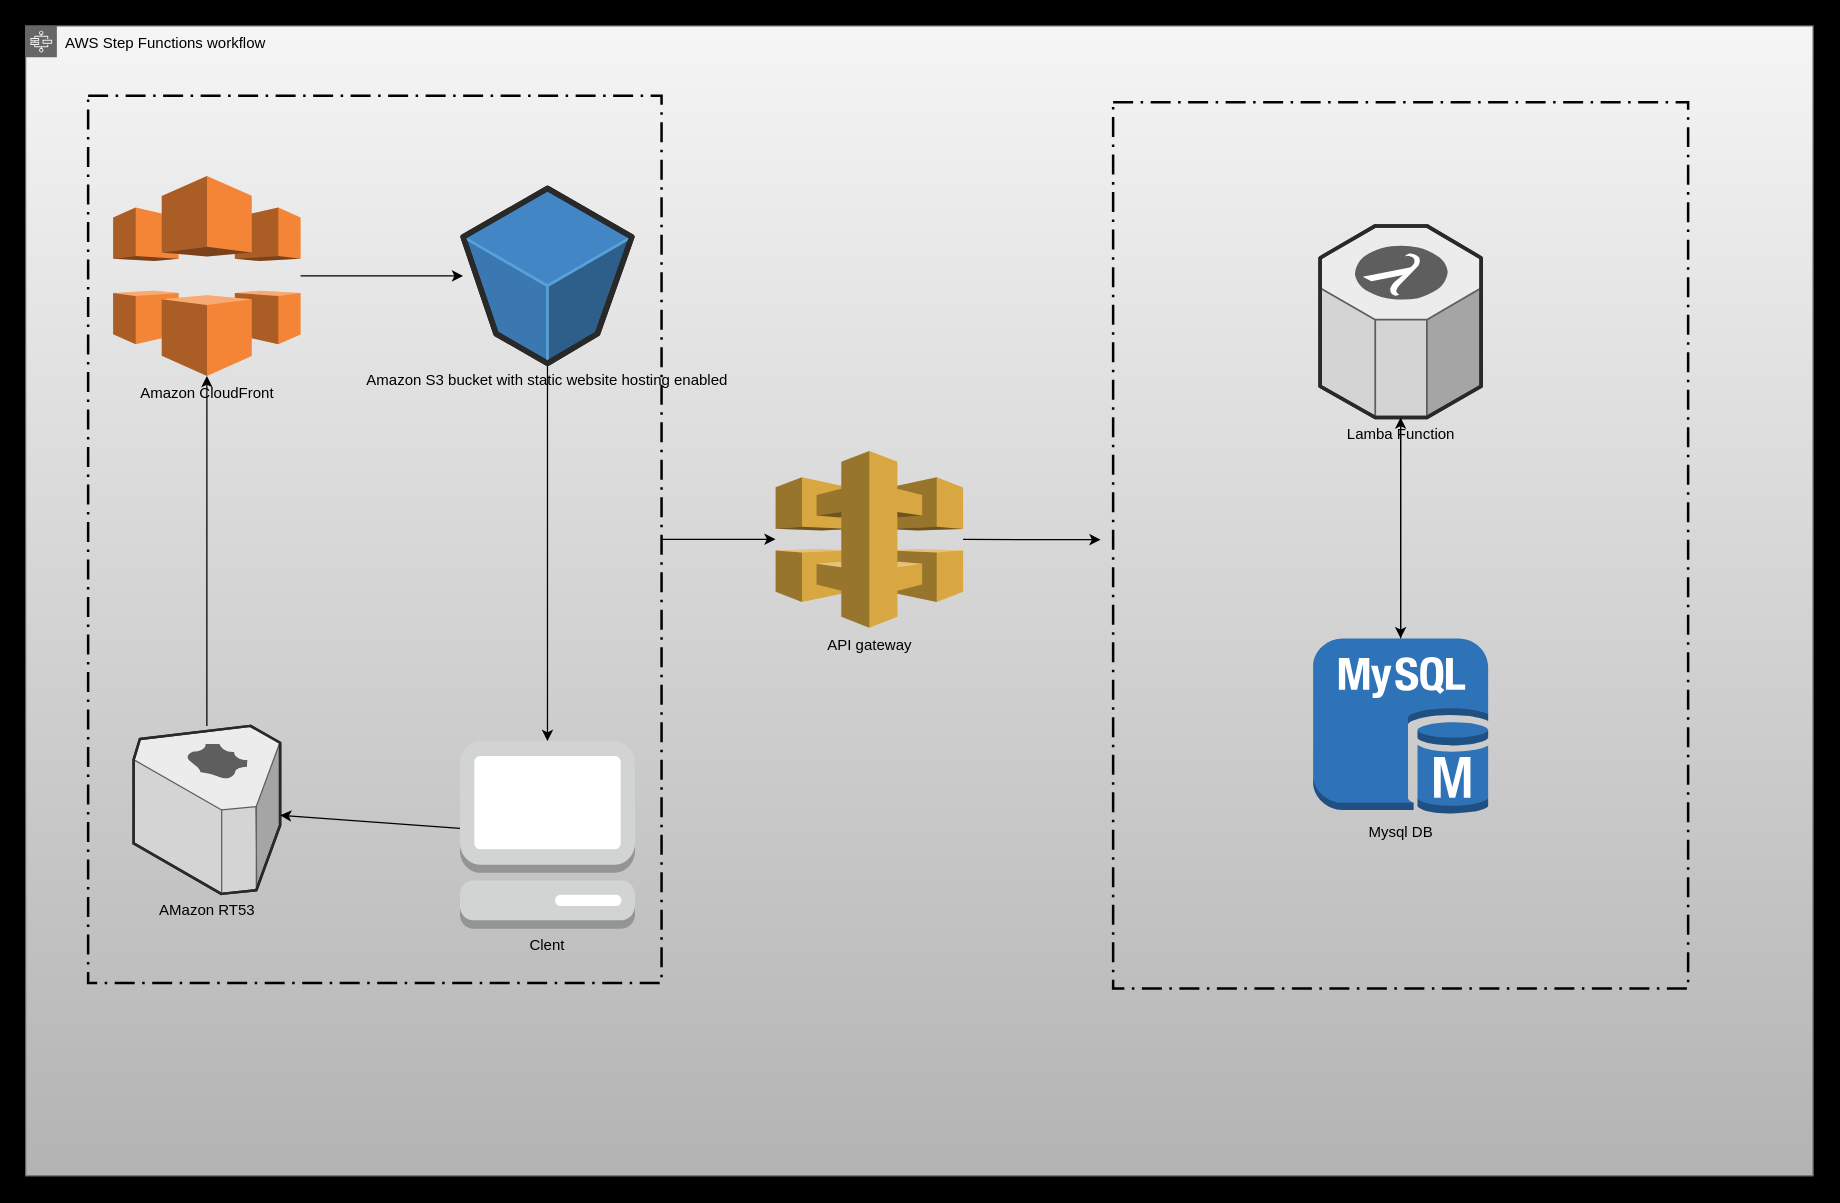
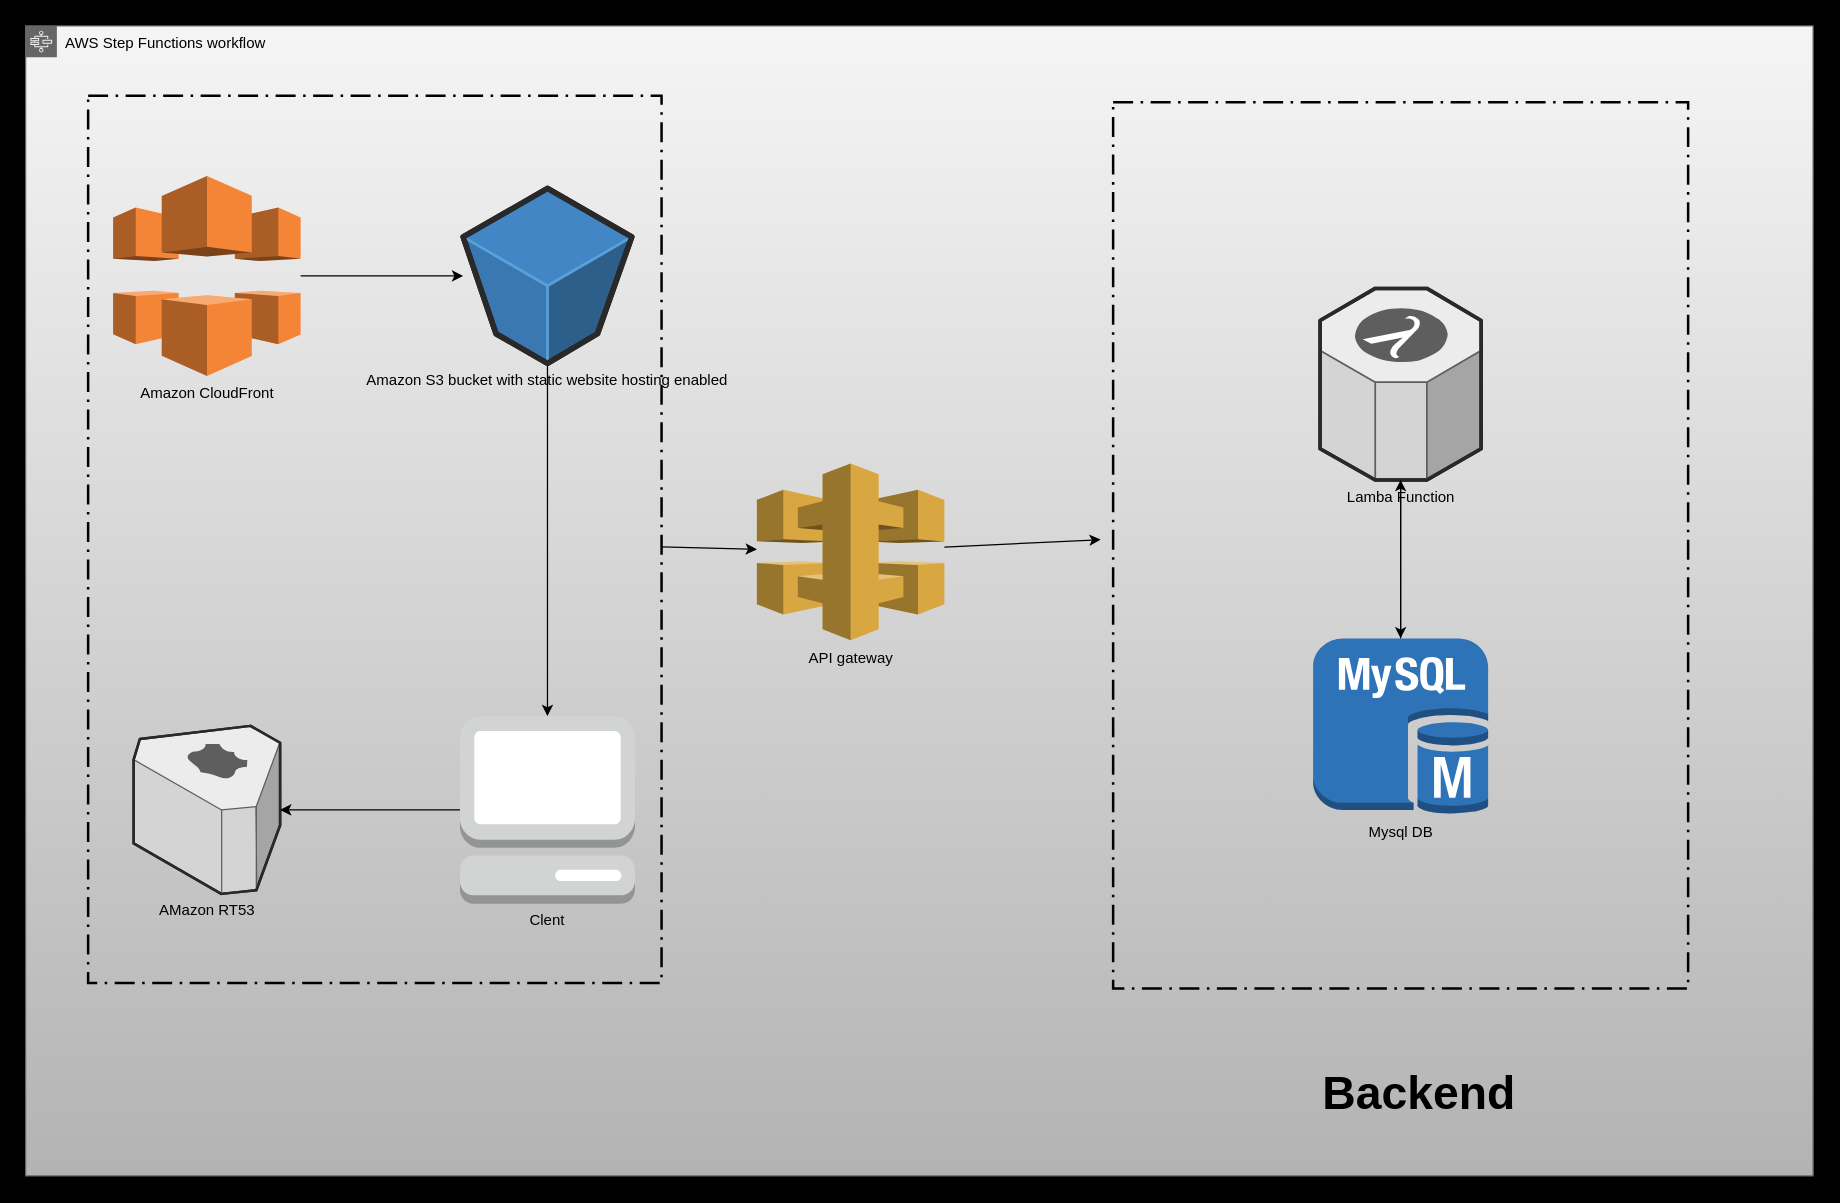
node "Lamba Function": moved (1401, 321) -> (1401, 384)
node "API gateway": moved (869, 539) -> (851, 552)
edge "AMazon RT53" -> "Amazon CloudFront": removed
node "Clent": moved (547, 835) -> (547, 810)
node "Backend": added
